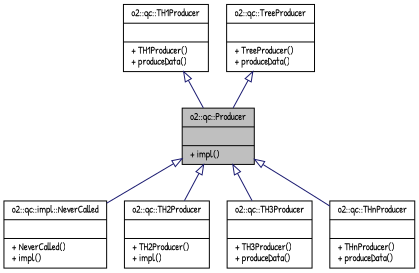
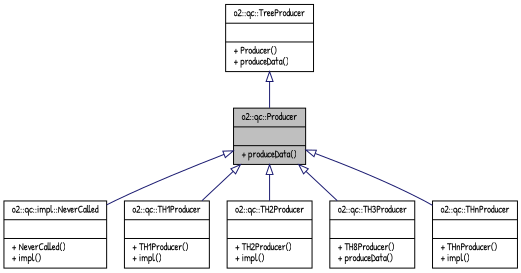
node "o2::qc::TreeProducer": text "+ TreeProducer()" -> "+ Producer()"
node "o2::qc::TH1Producer": text "+ produceData()" -> "+ impl()"
edge "o2::qc::Producer" -> "o2::qc::TH1Producer": reversed
node "o2::qc::Producer": text "+ impl()" -> "+ produceData()"
node "o2::qc::TH3Producer": text "+ TH3Producer()" -> "+ TH8Producer()"
node "o2::qc::THnProducer": text "+ produceData()" -> "+ impl()"
